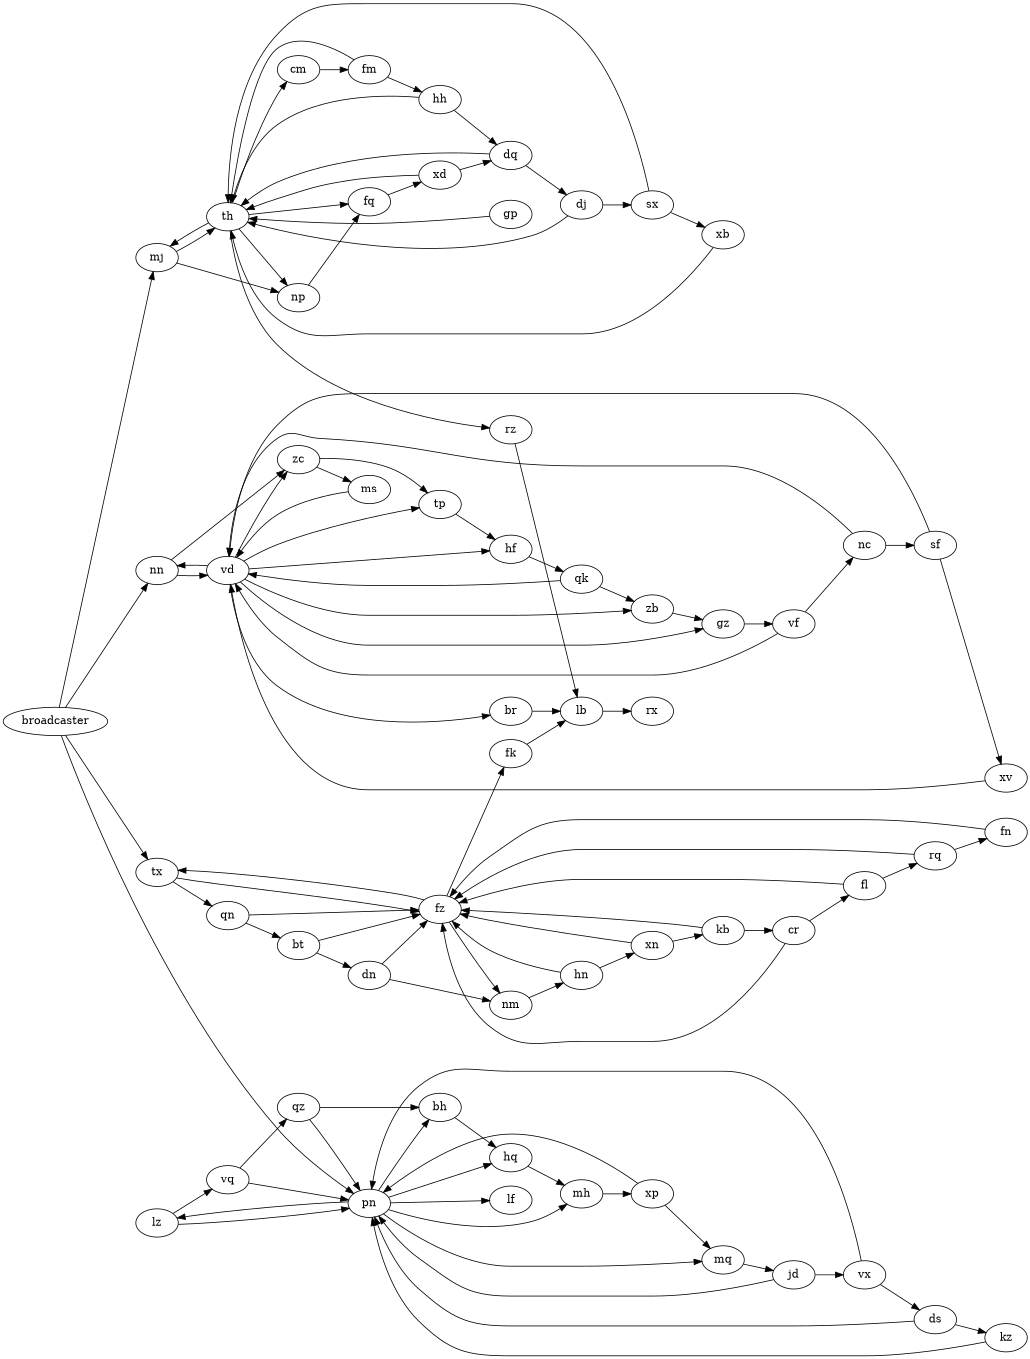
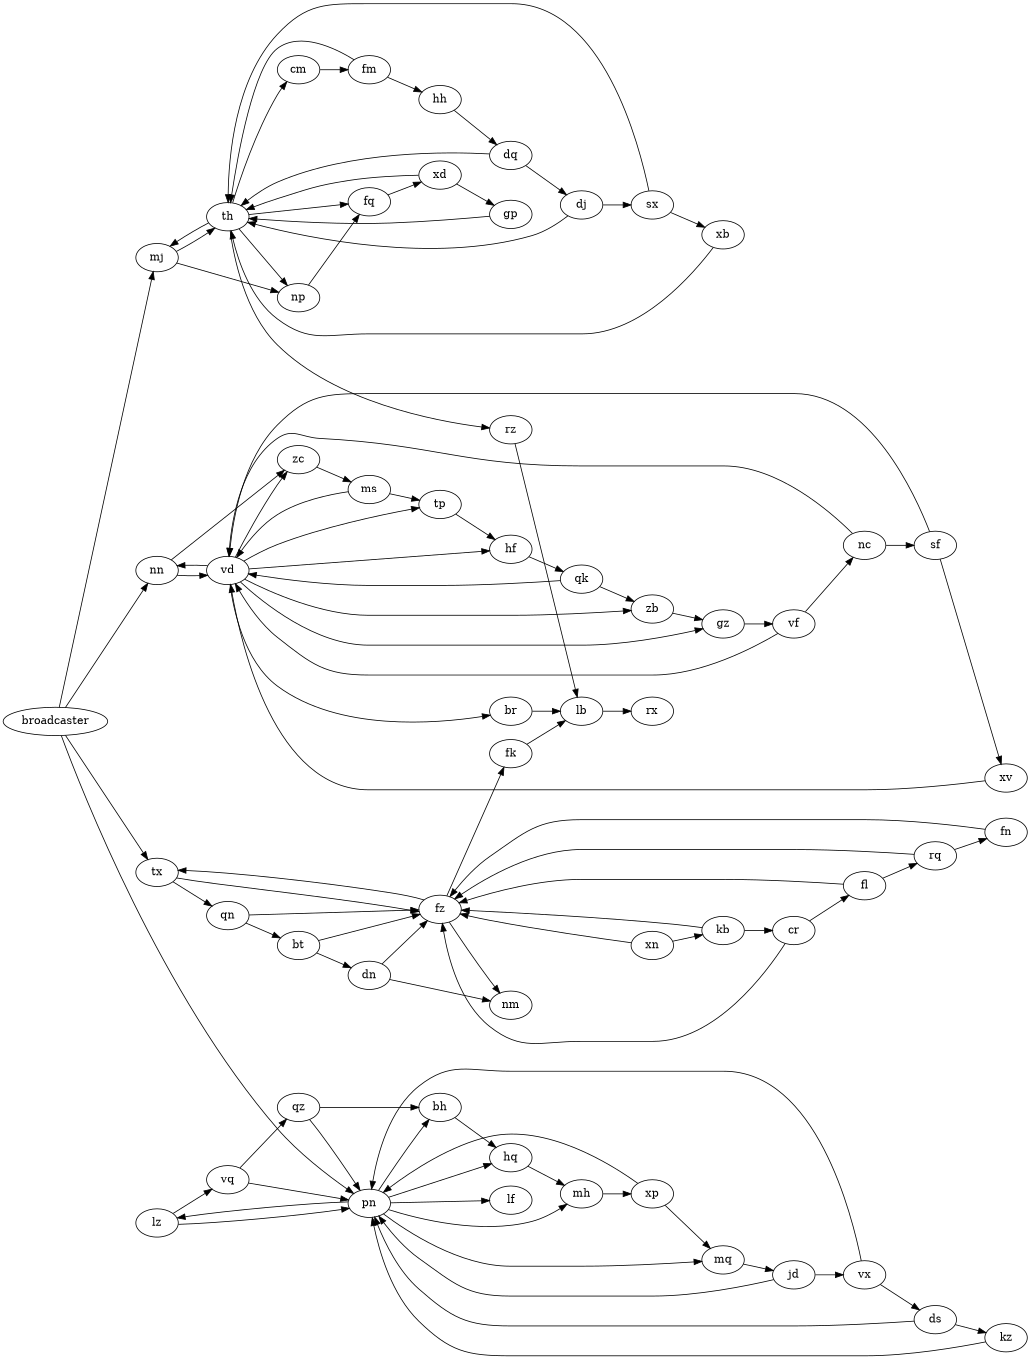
edge "hh" -> "th": removed
edge "xd" -> "dq": now "xd" -> "gp"
edge "zc" -> "tp": now "ms" -> "tp"
node "hn": removed
